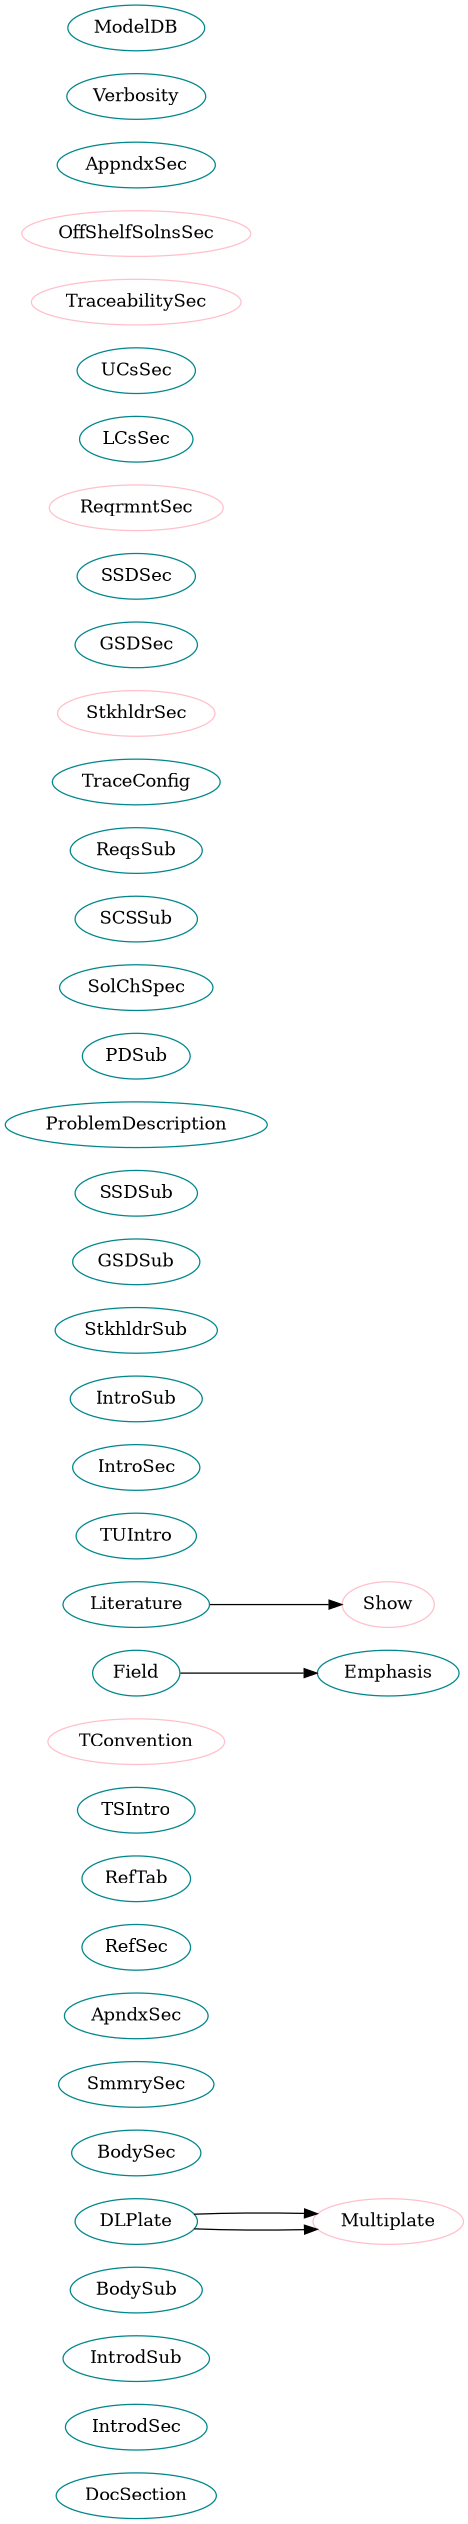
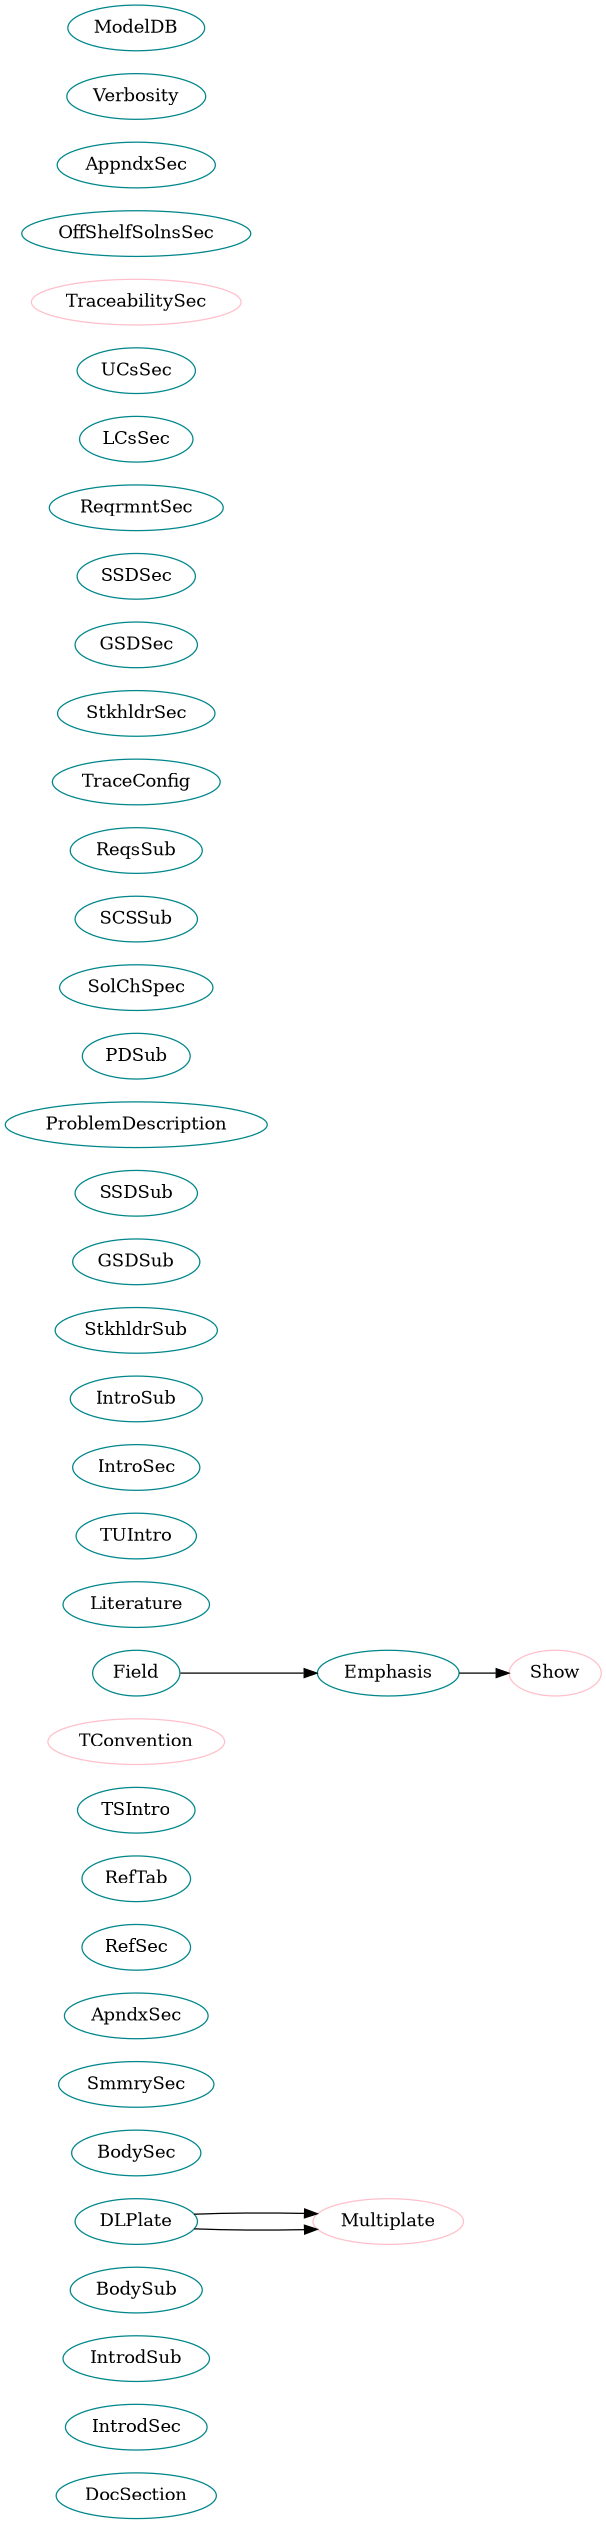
node "OffShelfSolnsSec": color pink -> turquoise4
node "ReqrmntSec": color pink -> turquoise4
node "StkhldrSec": color pink -> turquoise4
edge "Literature" -> "Show": now "Emphasis" -> "Show"
